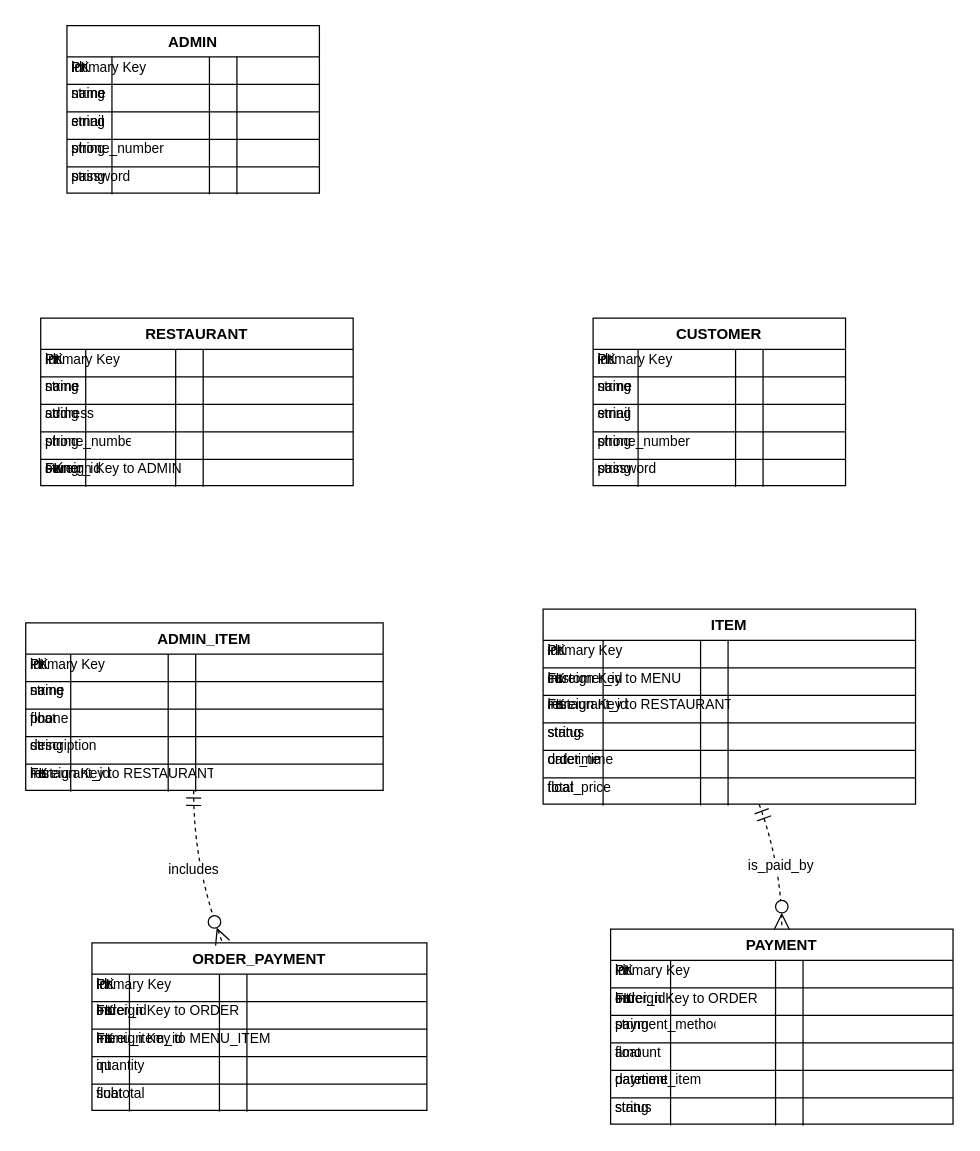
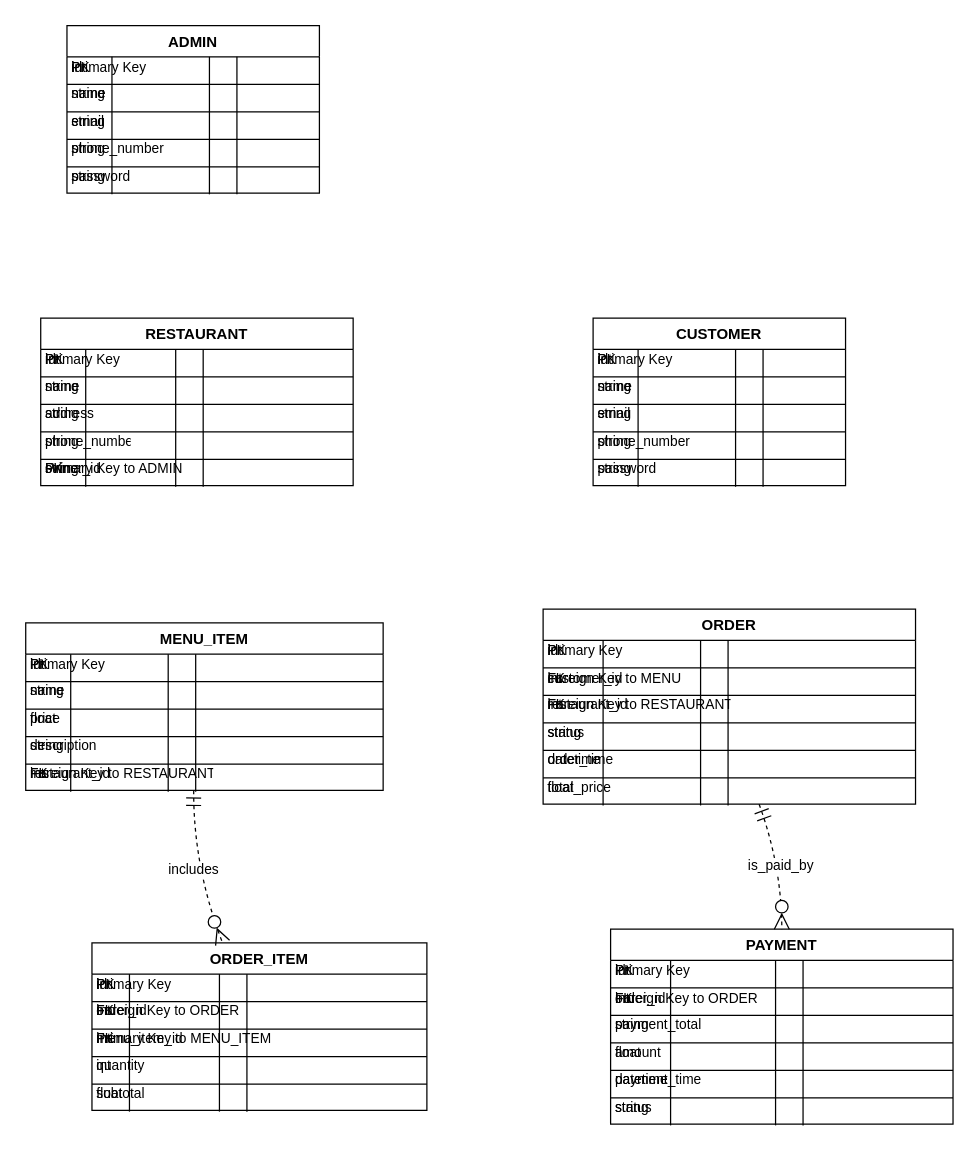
node "Foreign Key to ADMIN": label "Foreign Key to ADMIN" -> "Primary Key to ADMIN"
node "ITEM": label "ITEM" -> "ORDER"
node "ADMIN_ITEM": label "ADMIN_ITEM" -> "MENU_ITEM"
node "phone": label "phone" -> "price"
node "ORDER_PAYMENT": label "ORDER_PAYMENT" -> "ORDER_ITEM"
node "payment_method": label "payment_method" -> "payment_total"
node "Foreign Key to MENU_ITEM": label "Foreign Key to MENU_ITEM" -> "Primary Key to MENU_ITEM"
node "payment_item": label "payment_item" -> "payment_time"
